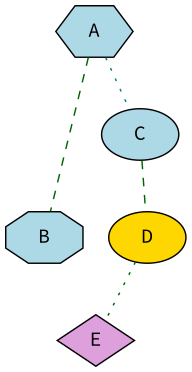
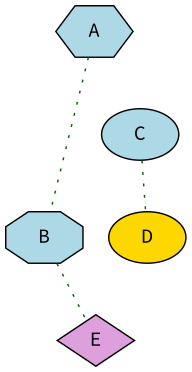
edge "A" -- "C": removed
edge "A" -- "B": style dashed -> dotted
edge "C" -- "D": style dashed -> dotted
edge "D" -- "E": now "B" -- "E"
